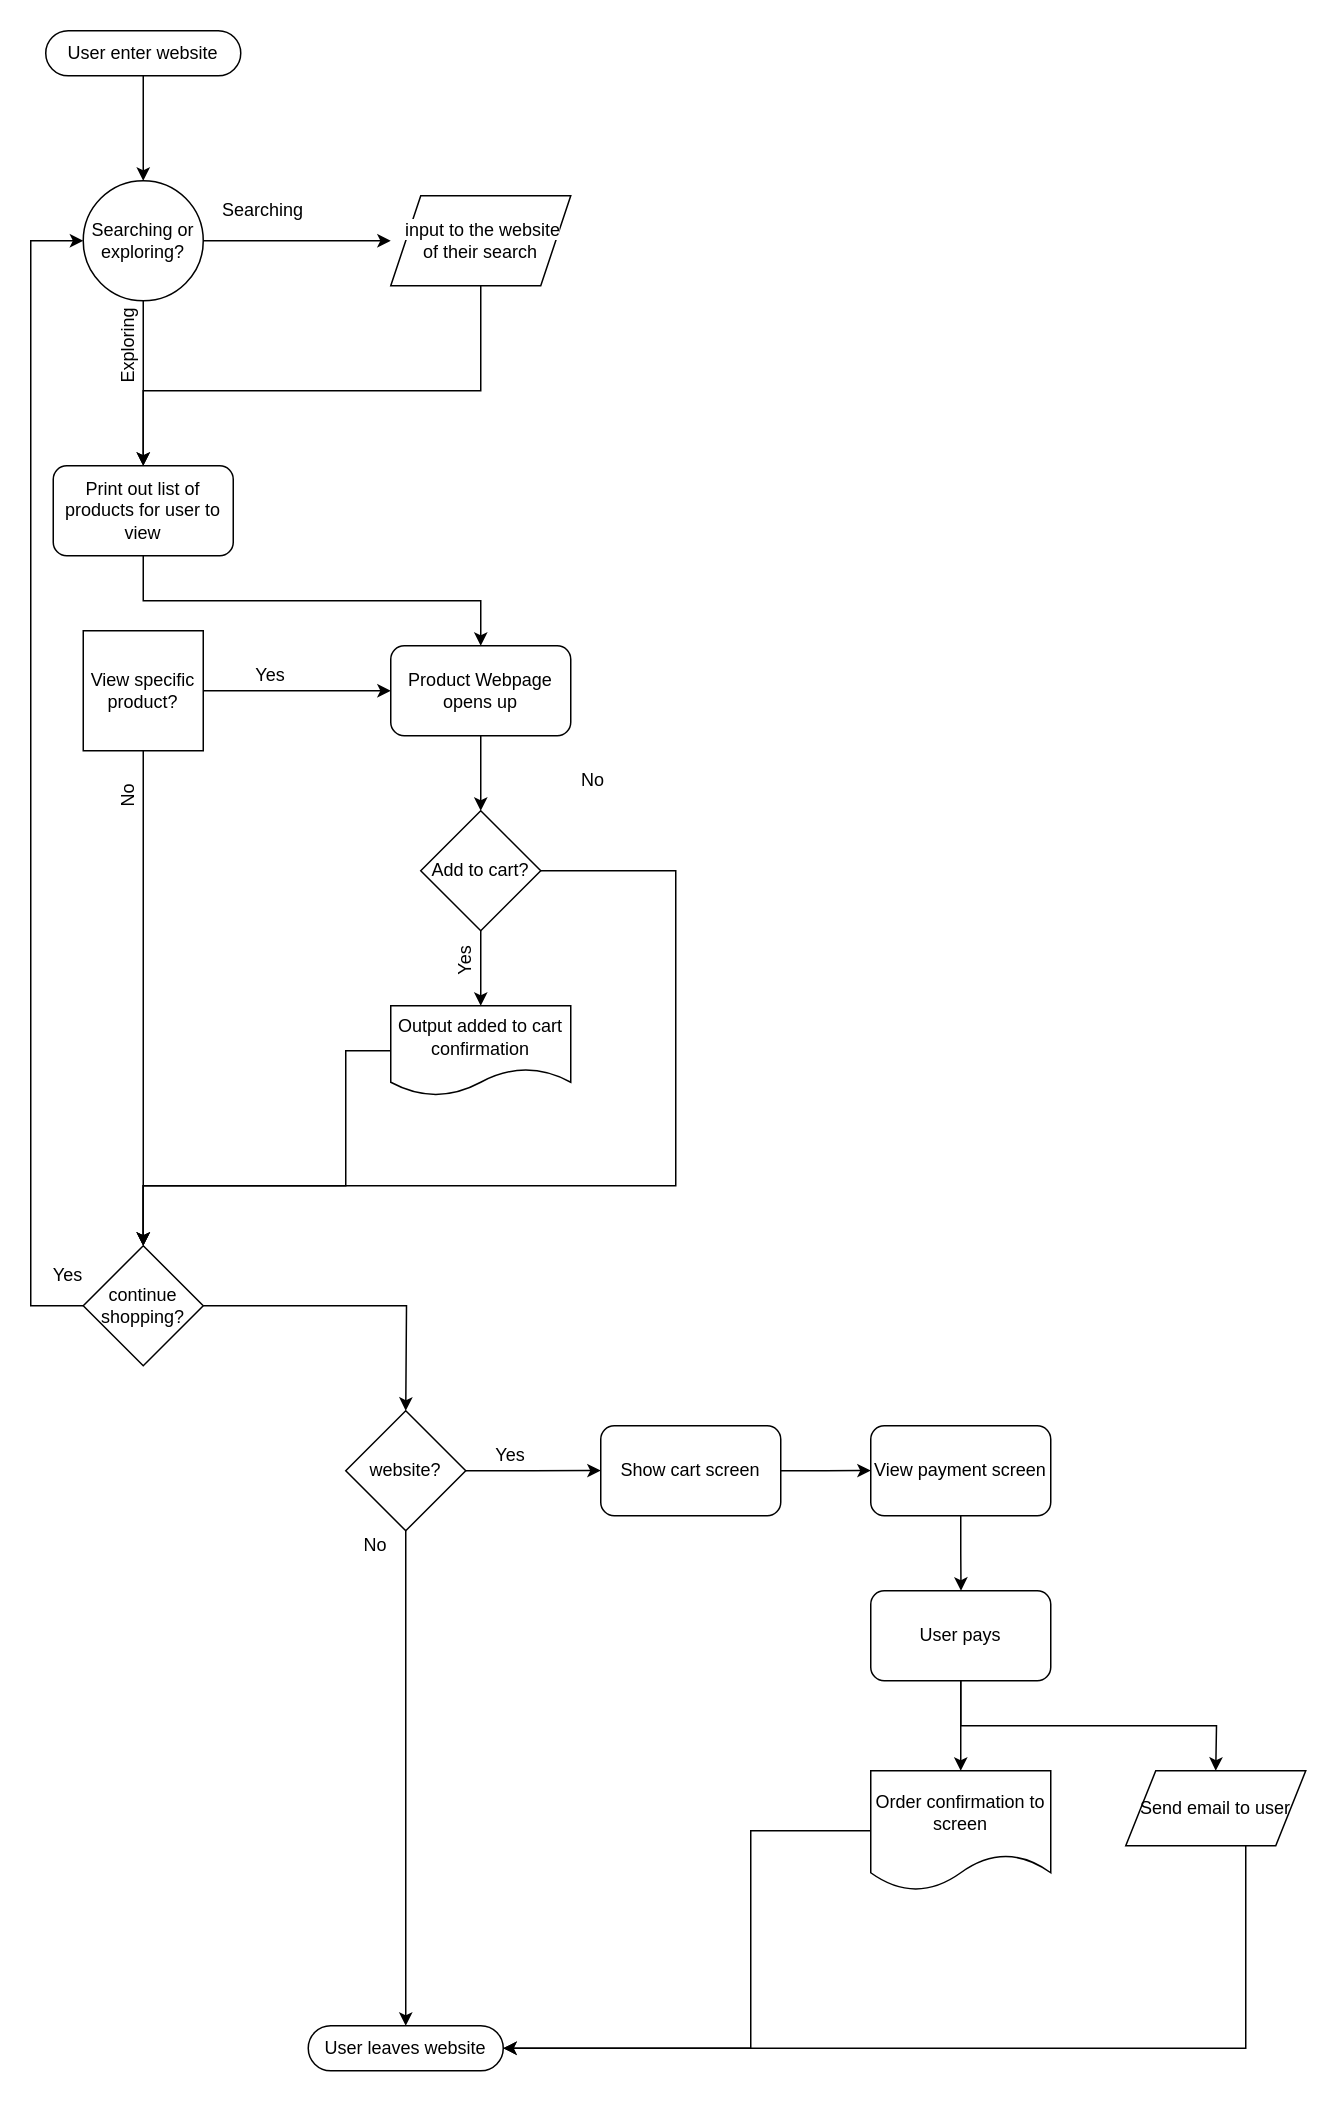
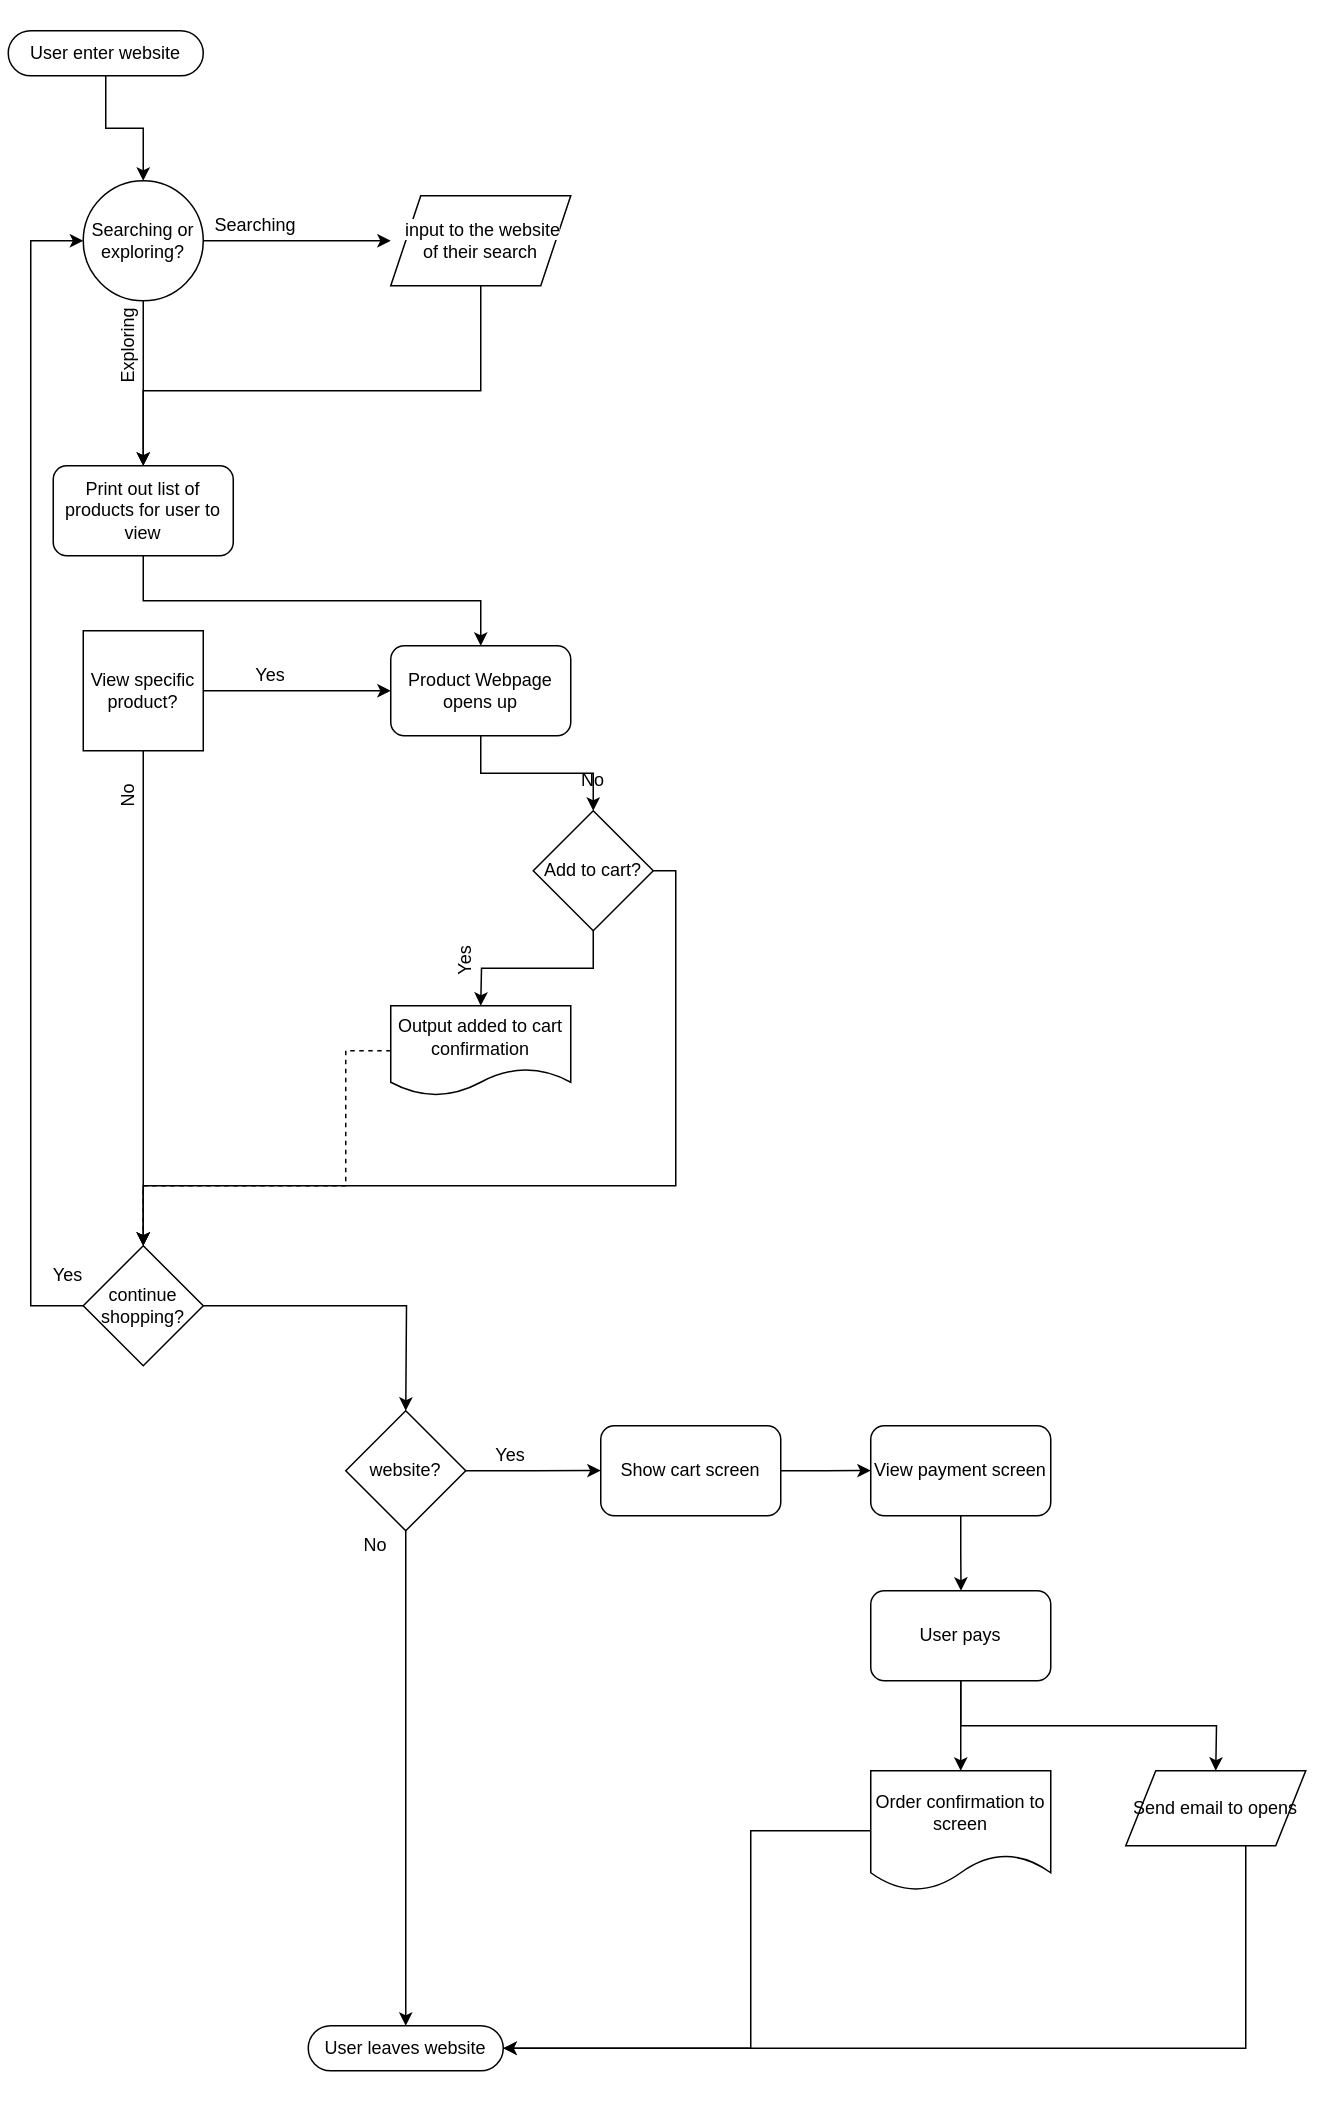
node "User enter website": moved (143, 53) -> (106, 53)
node "Searching": moved (263, 211) -> (256, 226)
node "Add to cart?": moved (481, 871) -> (593, 871)
edge "Output added to cart confirmation" -> "continue shopping?": style solid -> dashed
node "Send email to user": label "Send email to user" -> "Send email to opens"
